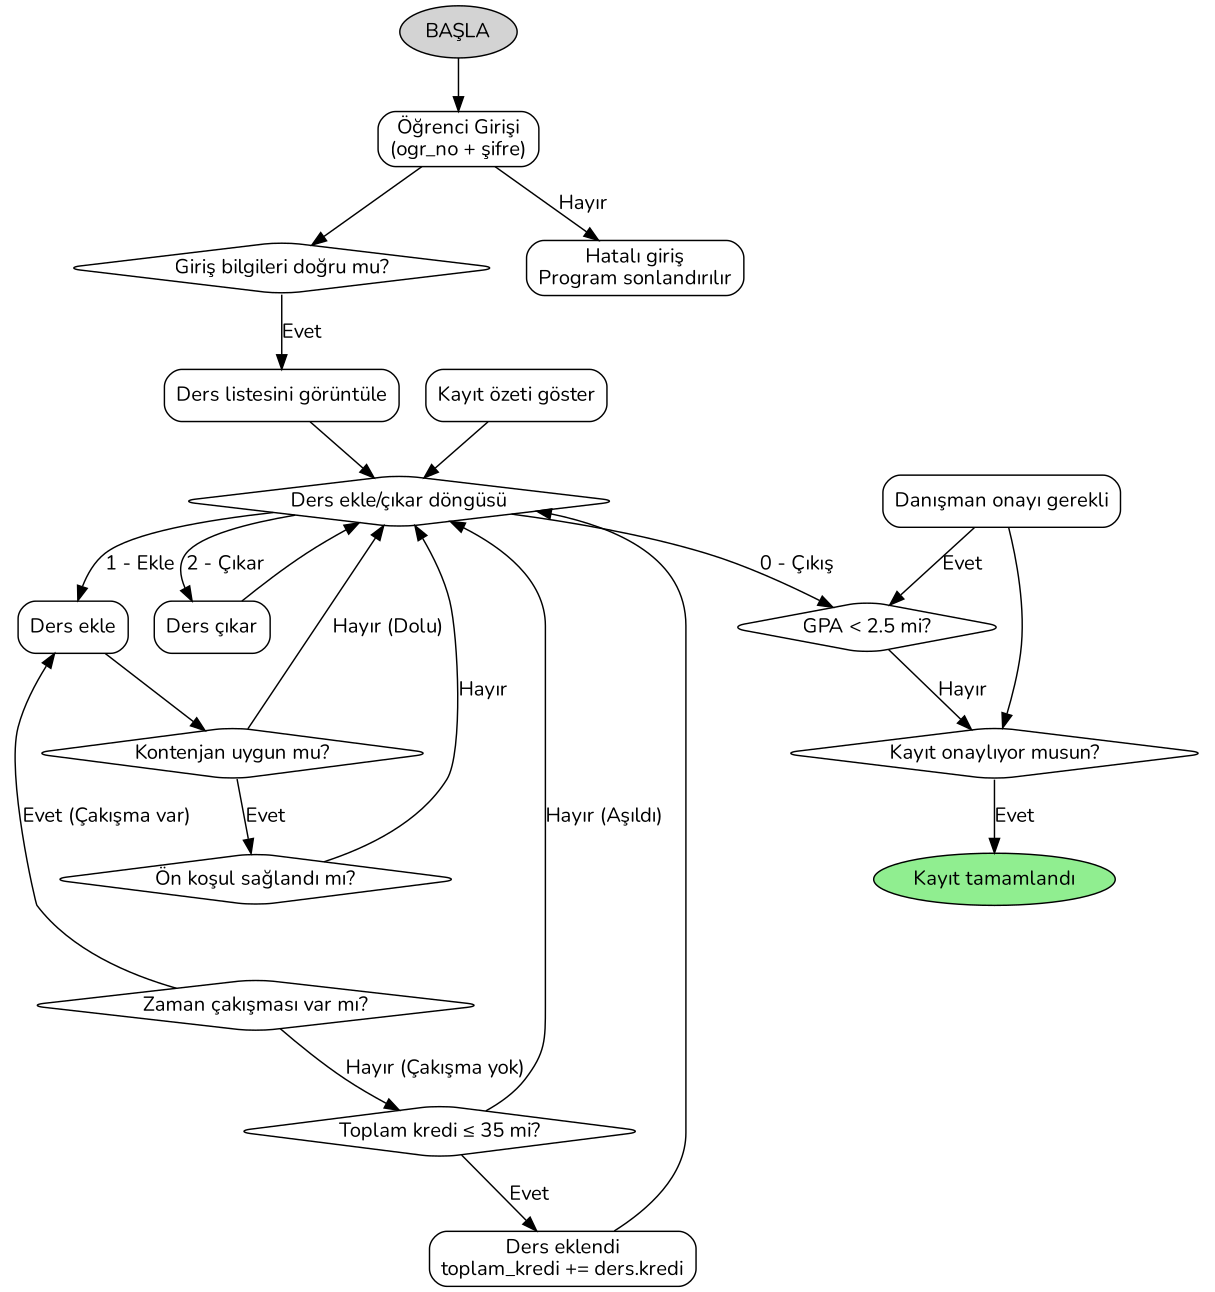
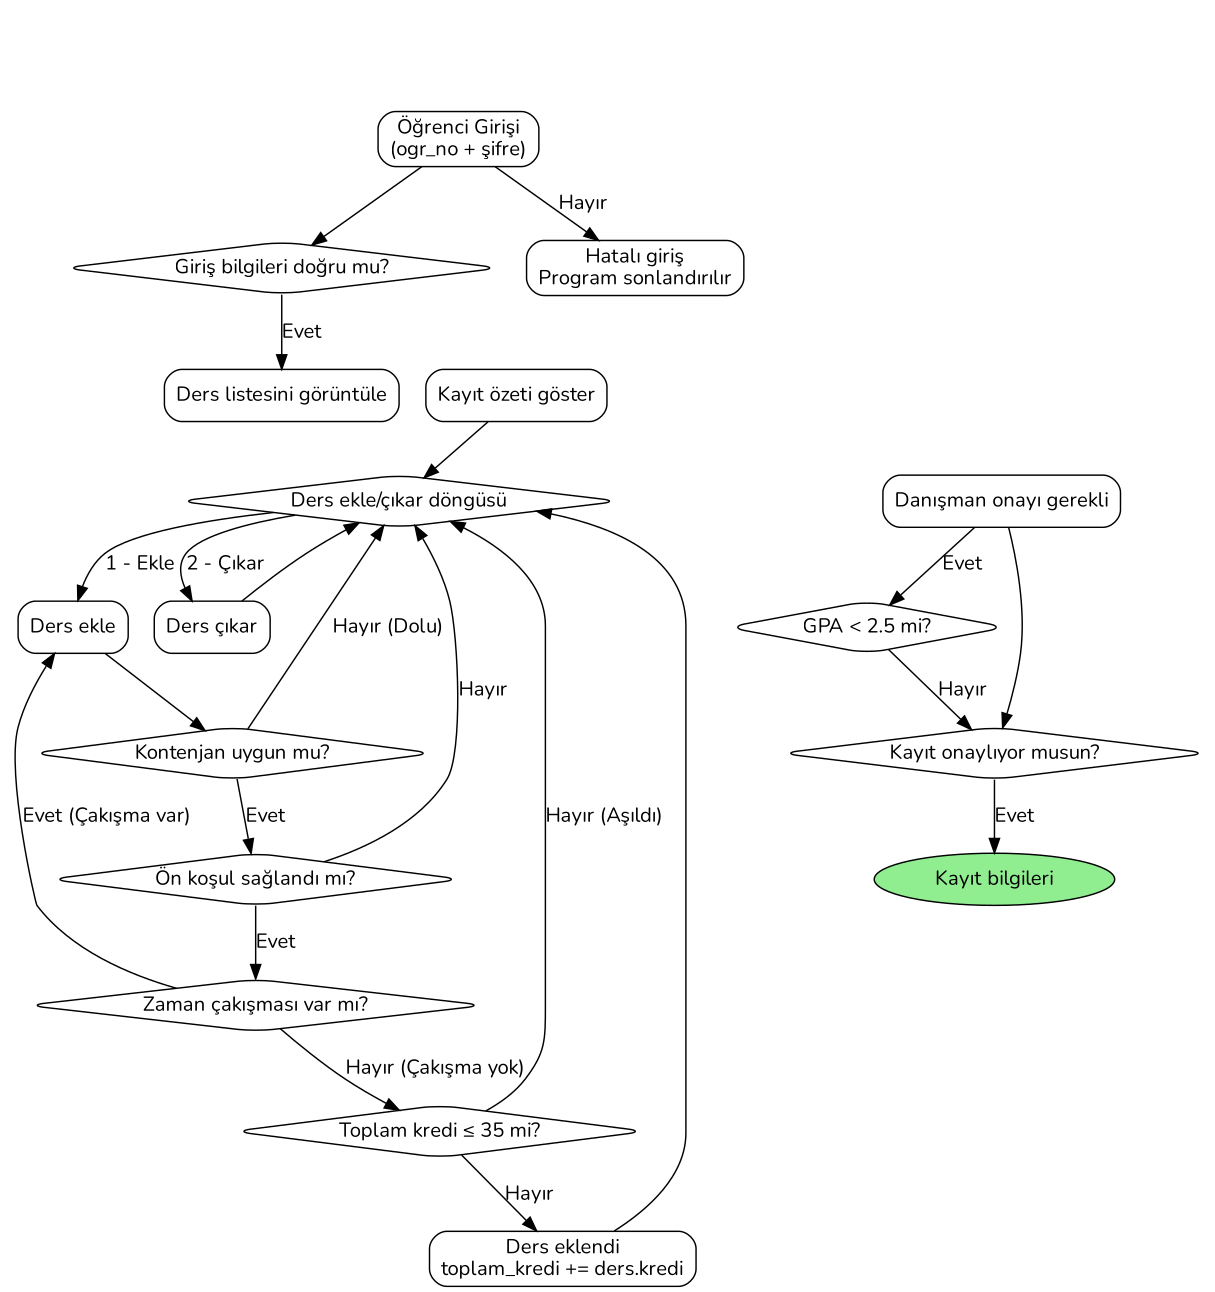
node "BAŞLA": removed
edge "Ders listesini görüntüle" -> "Ders ekle/çıkar döngüsü": removed
edge "Ders ekle/çıkar döngüsü" -> "GPA < 2.5 mi?": removed, label "0 - Çıkış"
node "Kayıt tamamlandı": label "Kayıt tamamlandı" -> "Kayıt bilgileri"
edge "Ön koşul sağlandı mı?" -> "Zaman çakışması var mı?": added, label "Evet"
edge "Toplam kredi ≤ 35 mi?" -> "Ders eklendi toplam_kredi += ders.kredi": label "Evet" -> "Hayır"
